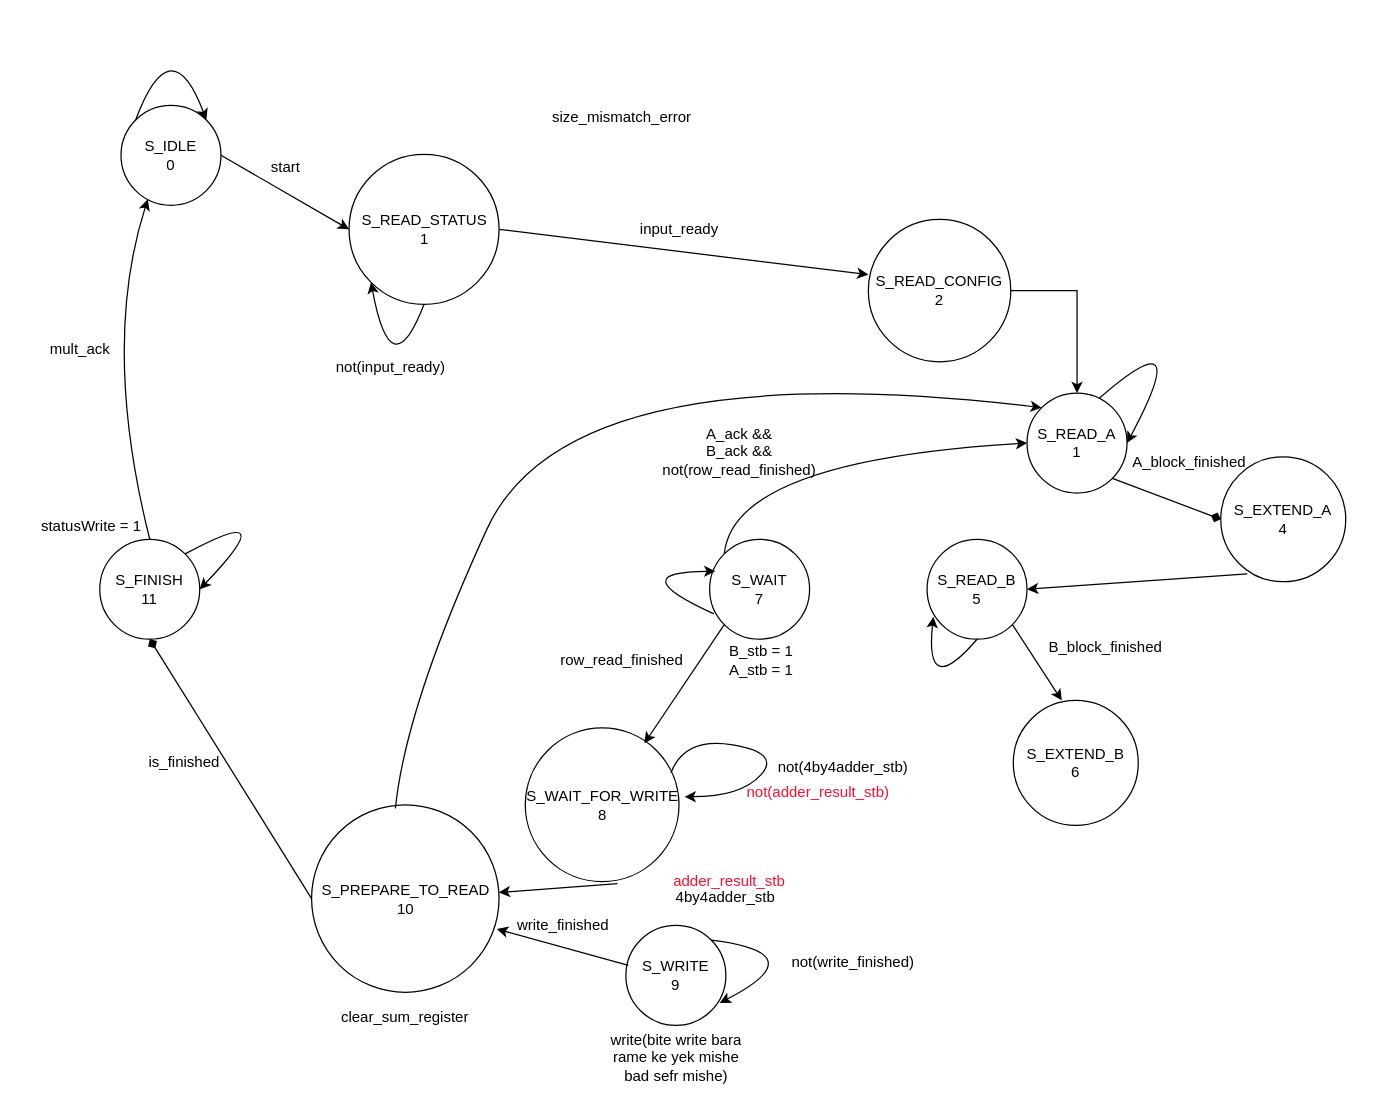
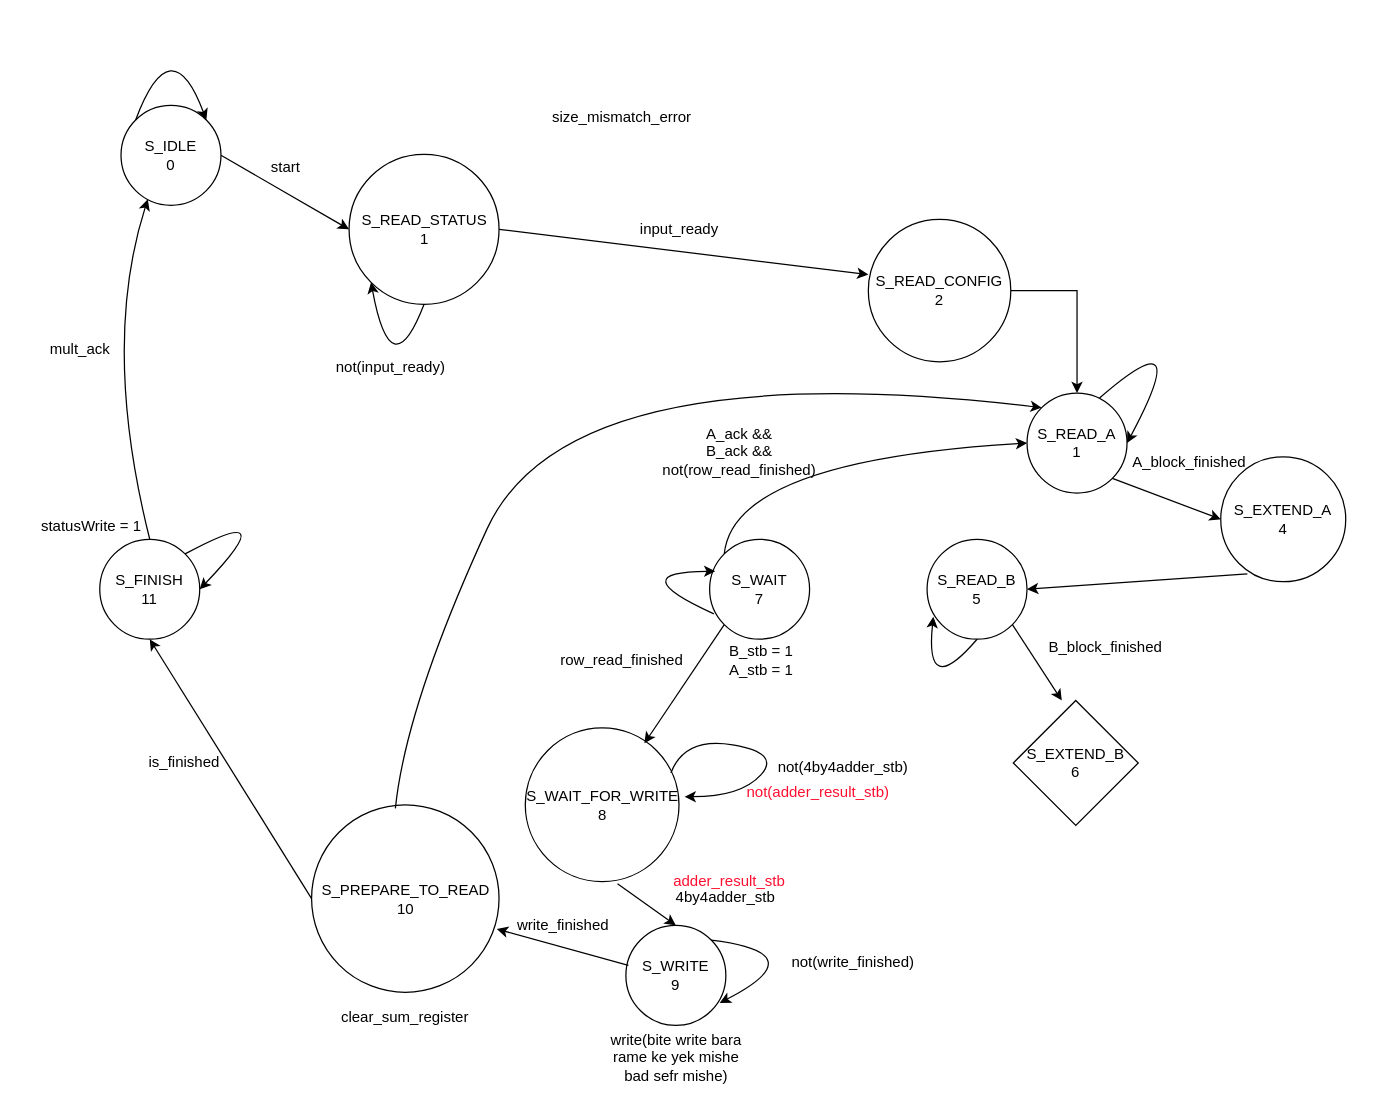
edge "S_READ_A 1" -> "S_EXTEND_A 4": arrowhead diamond -> classic
edge "S_PREPARE_TO_READ 10" -> "S_FINISH 11": arrowhead diamond -> classic
node "S_EXTEND_B 6": shape ellipse -> diamond
edge "S_WAIT_FOR_WRITE 8" -> "S_PREPARE_TO_READ 10": now "S_WAIT_FOR_WRITE 8" -> "S_WRITE 9"
